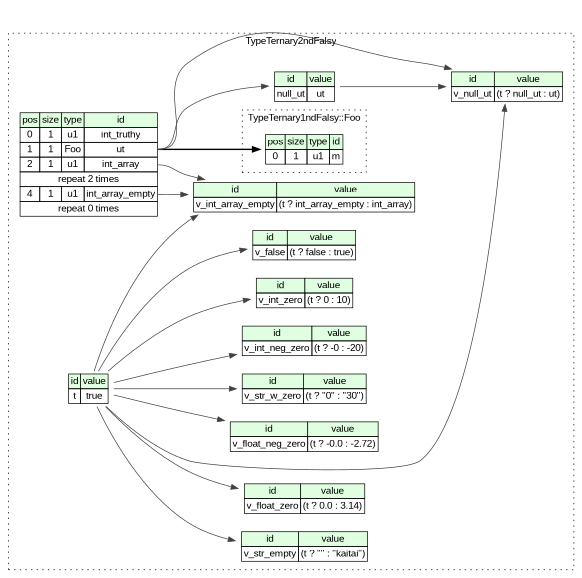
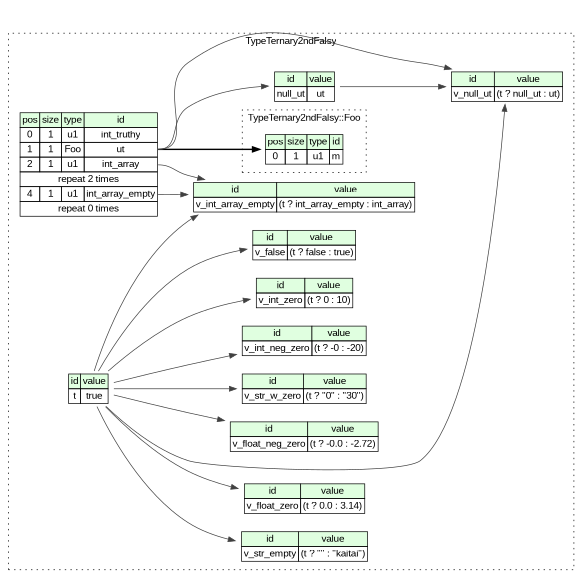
cluster "TypeTernary1ndFalsy::Foo": label "TypeTernary1ndFalsy::Foo" -> "TypeTernary2ndFalsy::Foo"
